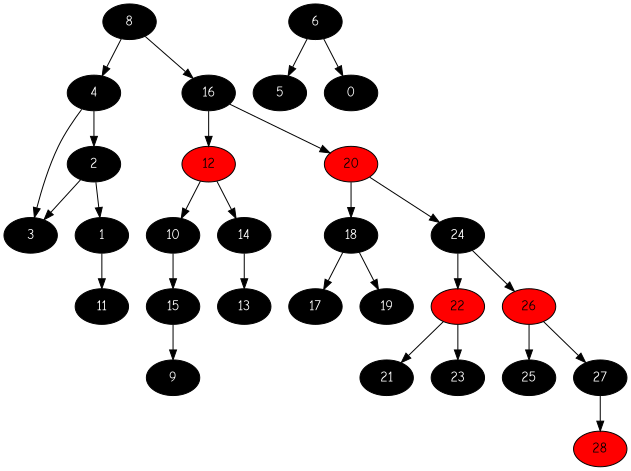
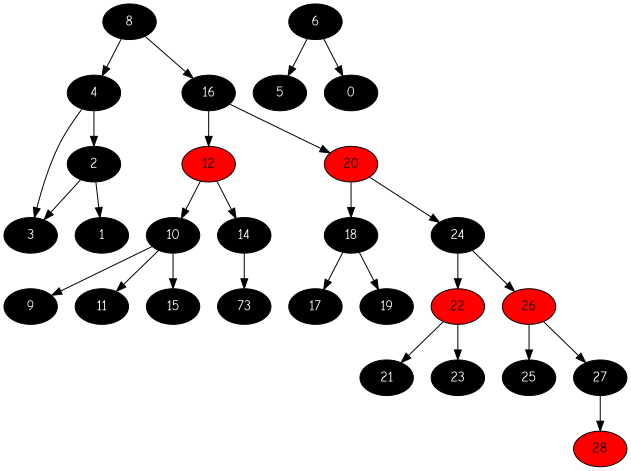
edge "1" -> "11": now "10" -> "11"
node "13": label "13" -> "73"
edge "15" -> "9": now "10" -> "9"
